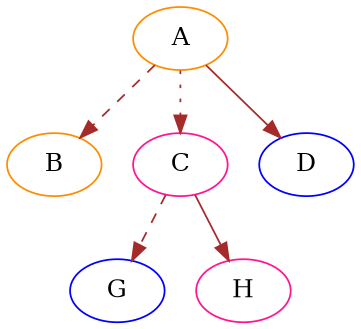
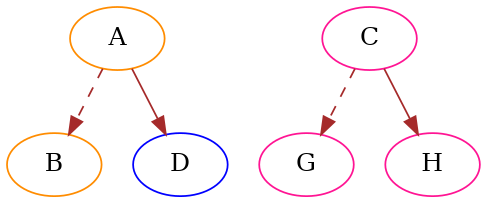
edge "A" -> "C": removed
node "G": color blue -> deeppink
